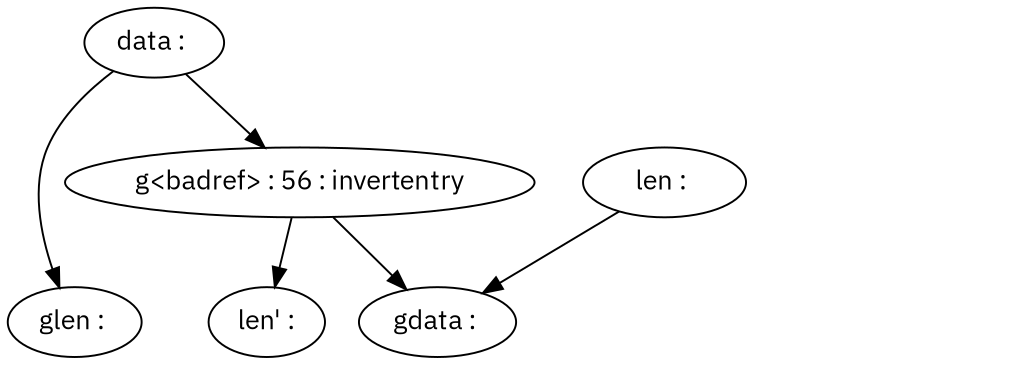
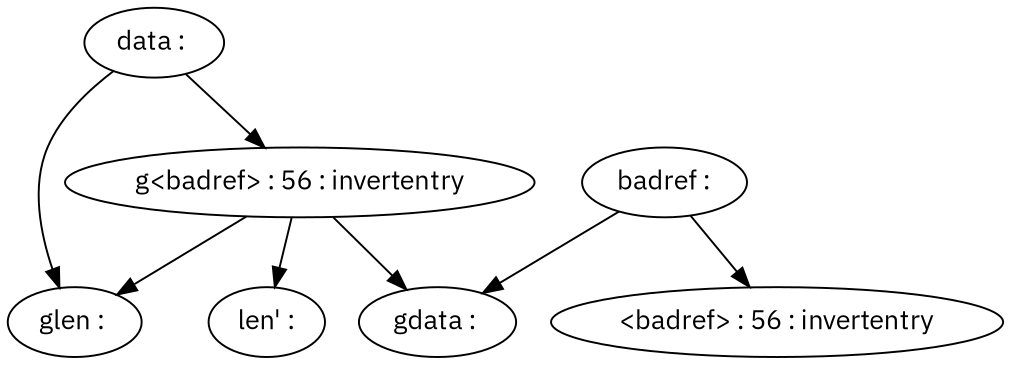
node "len :": label "len :" -> "badref :"
edge "g<badref> : 56 : invertentry" -> "glen :": added
node "<badref> : 56 : invertentry": added
